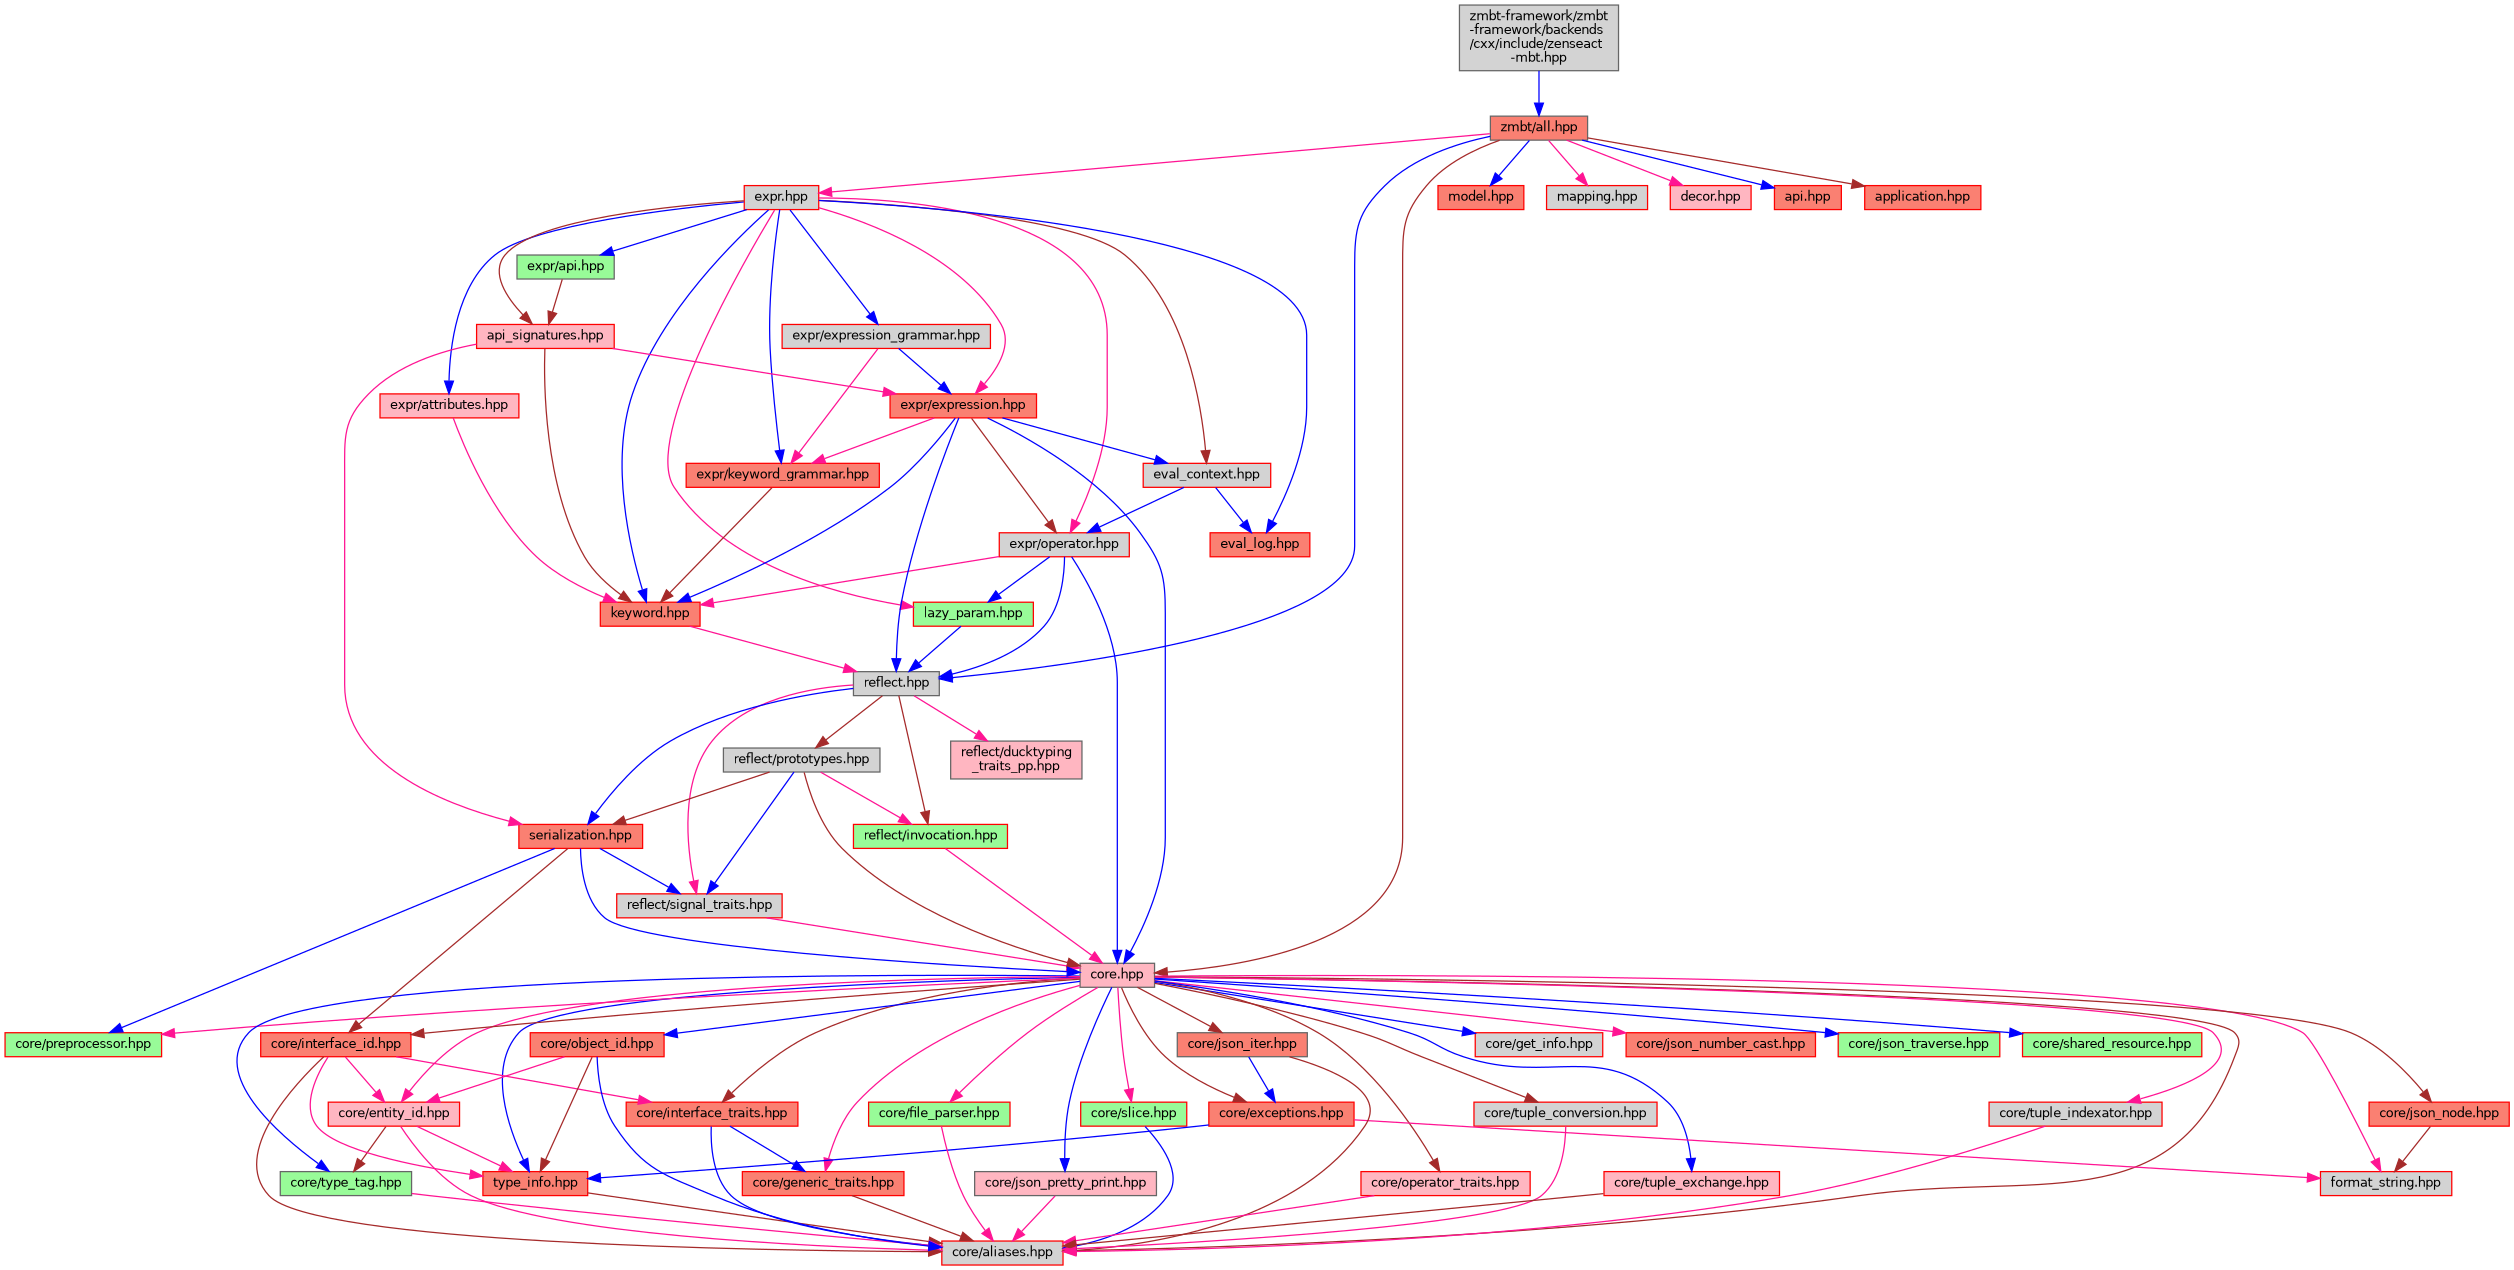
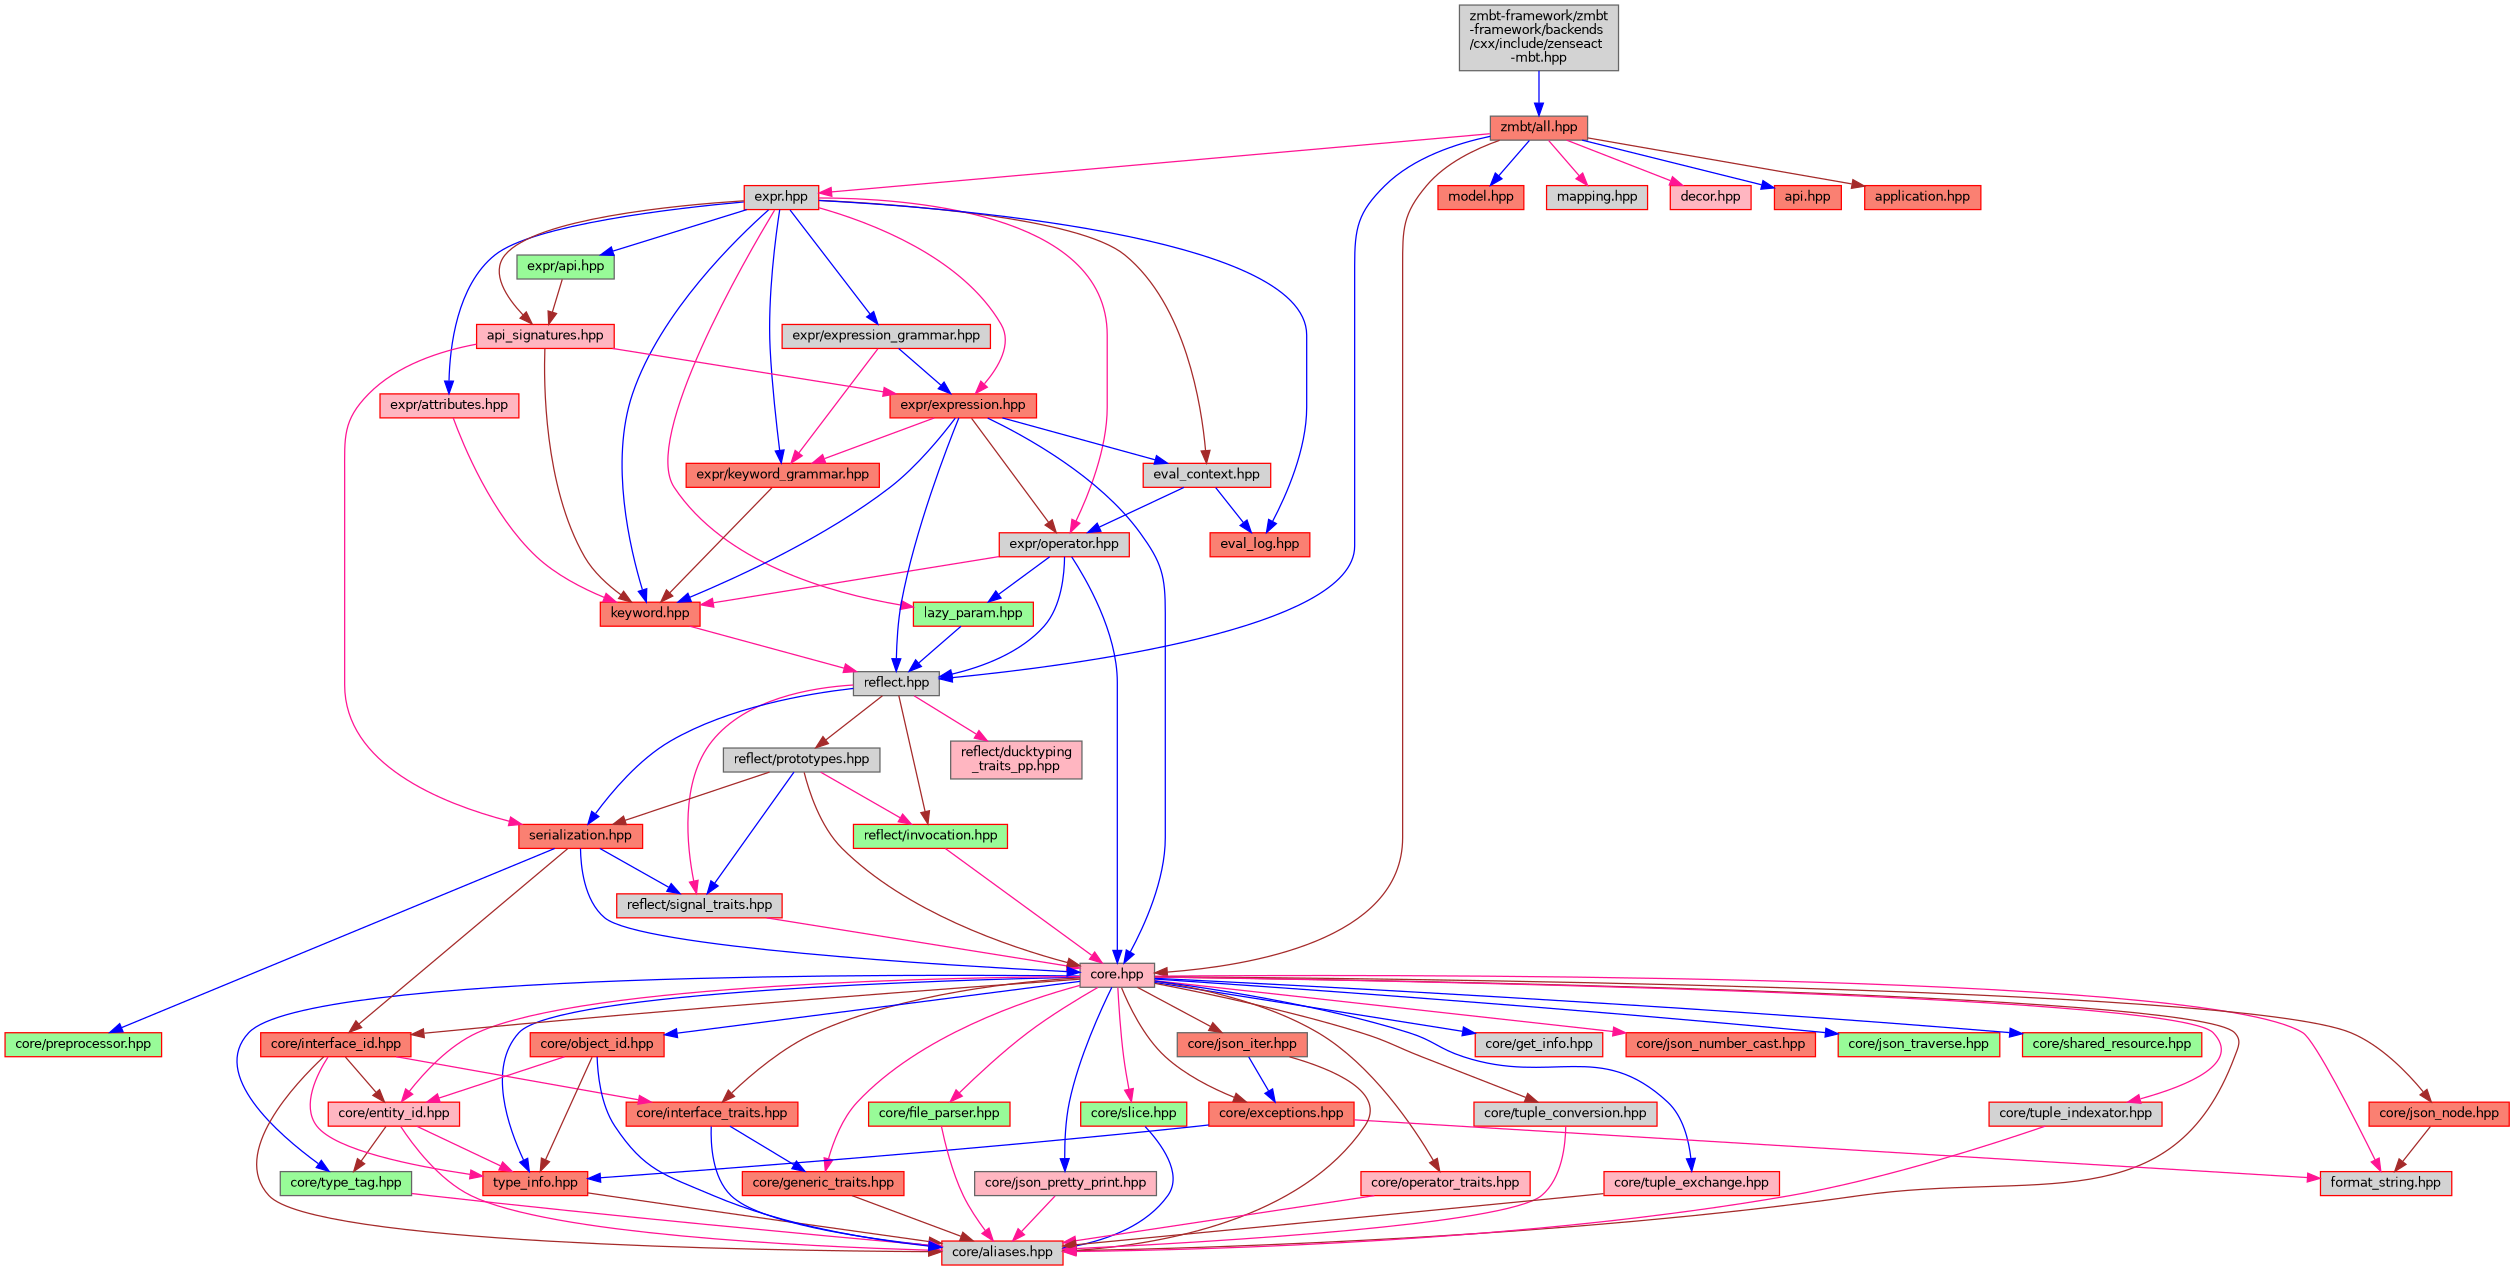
edge "core.hpp" -> "core/preprocessor.hpp": removed
edge "core/interface_id.hpp" -> "core/entity_id.hpp": color deeppink -> brown
